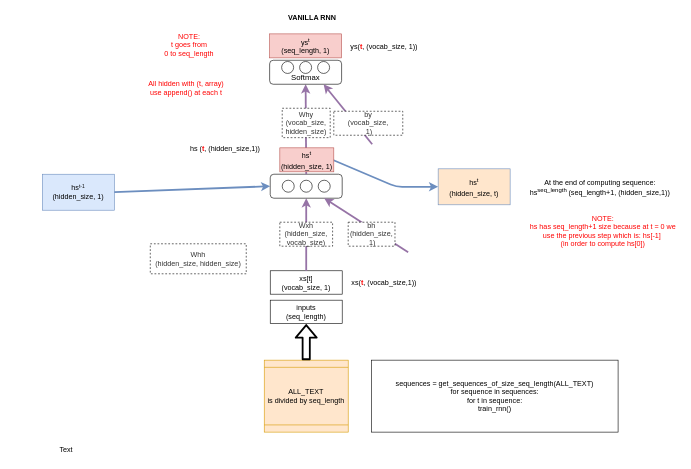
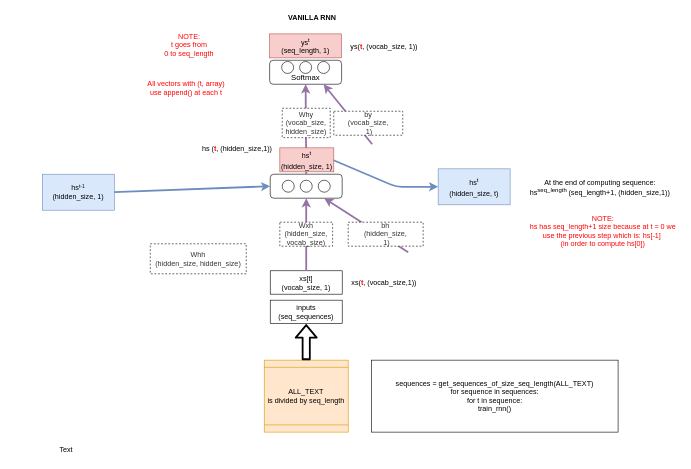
node "All hidden with (t, array) use append() at each t": label "All hidden with (t, array) use append() at each t" -> "All vectors with (t, array) use append() at each t"
node "hs (t, (hidden_size,1))": moved (225, 149) -> (237, 149)
node "hst (hidden_size, t)": fillcolor #ffe6cc -> #dae8fc
node "bh(hidden_size, 1)": size 47x24 -> 75x24
node "inputs (seq_length)": label "inputs (seq_length)" -> "inputs (seq_sequences)"
